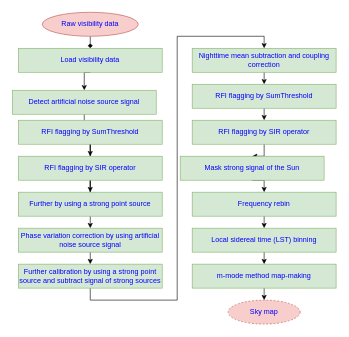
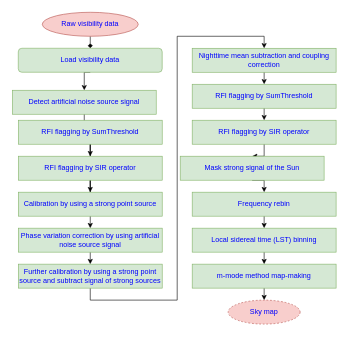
node "Load visibility data": shape rectangle -> rounded rectangle
node "Further by using a strong point source": label "Further by using a strong point source" -> "Calibration by using a strong point source"
